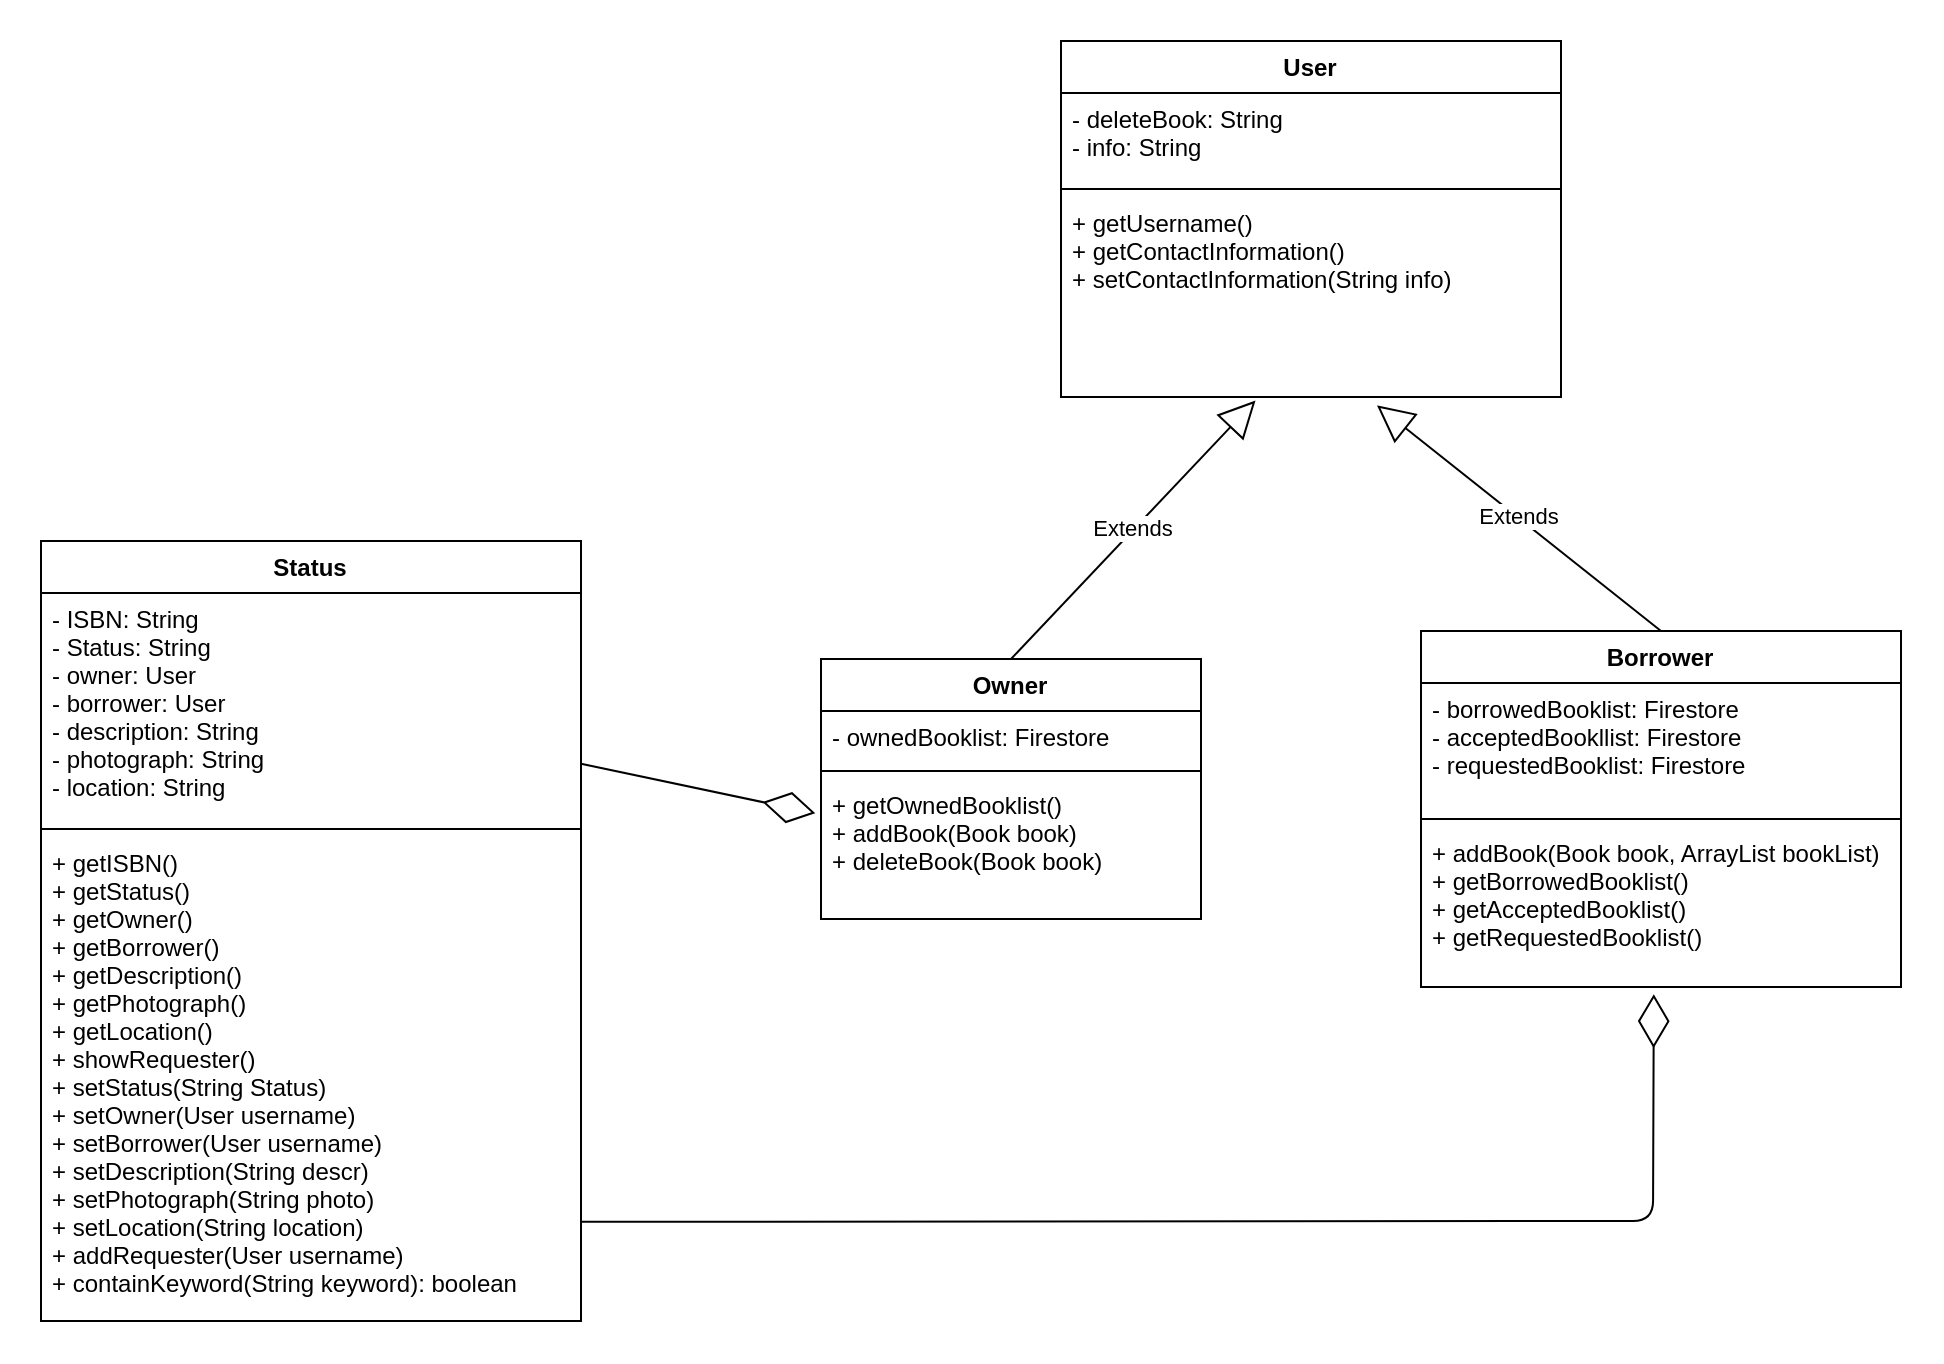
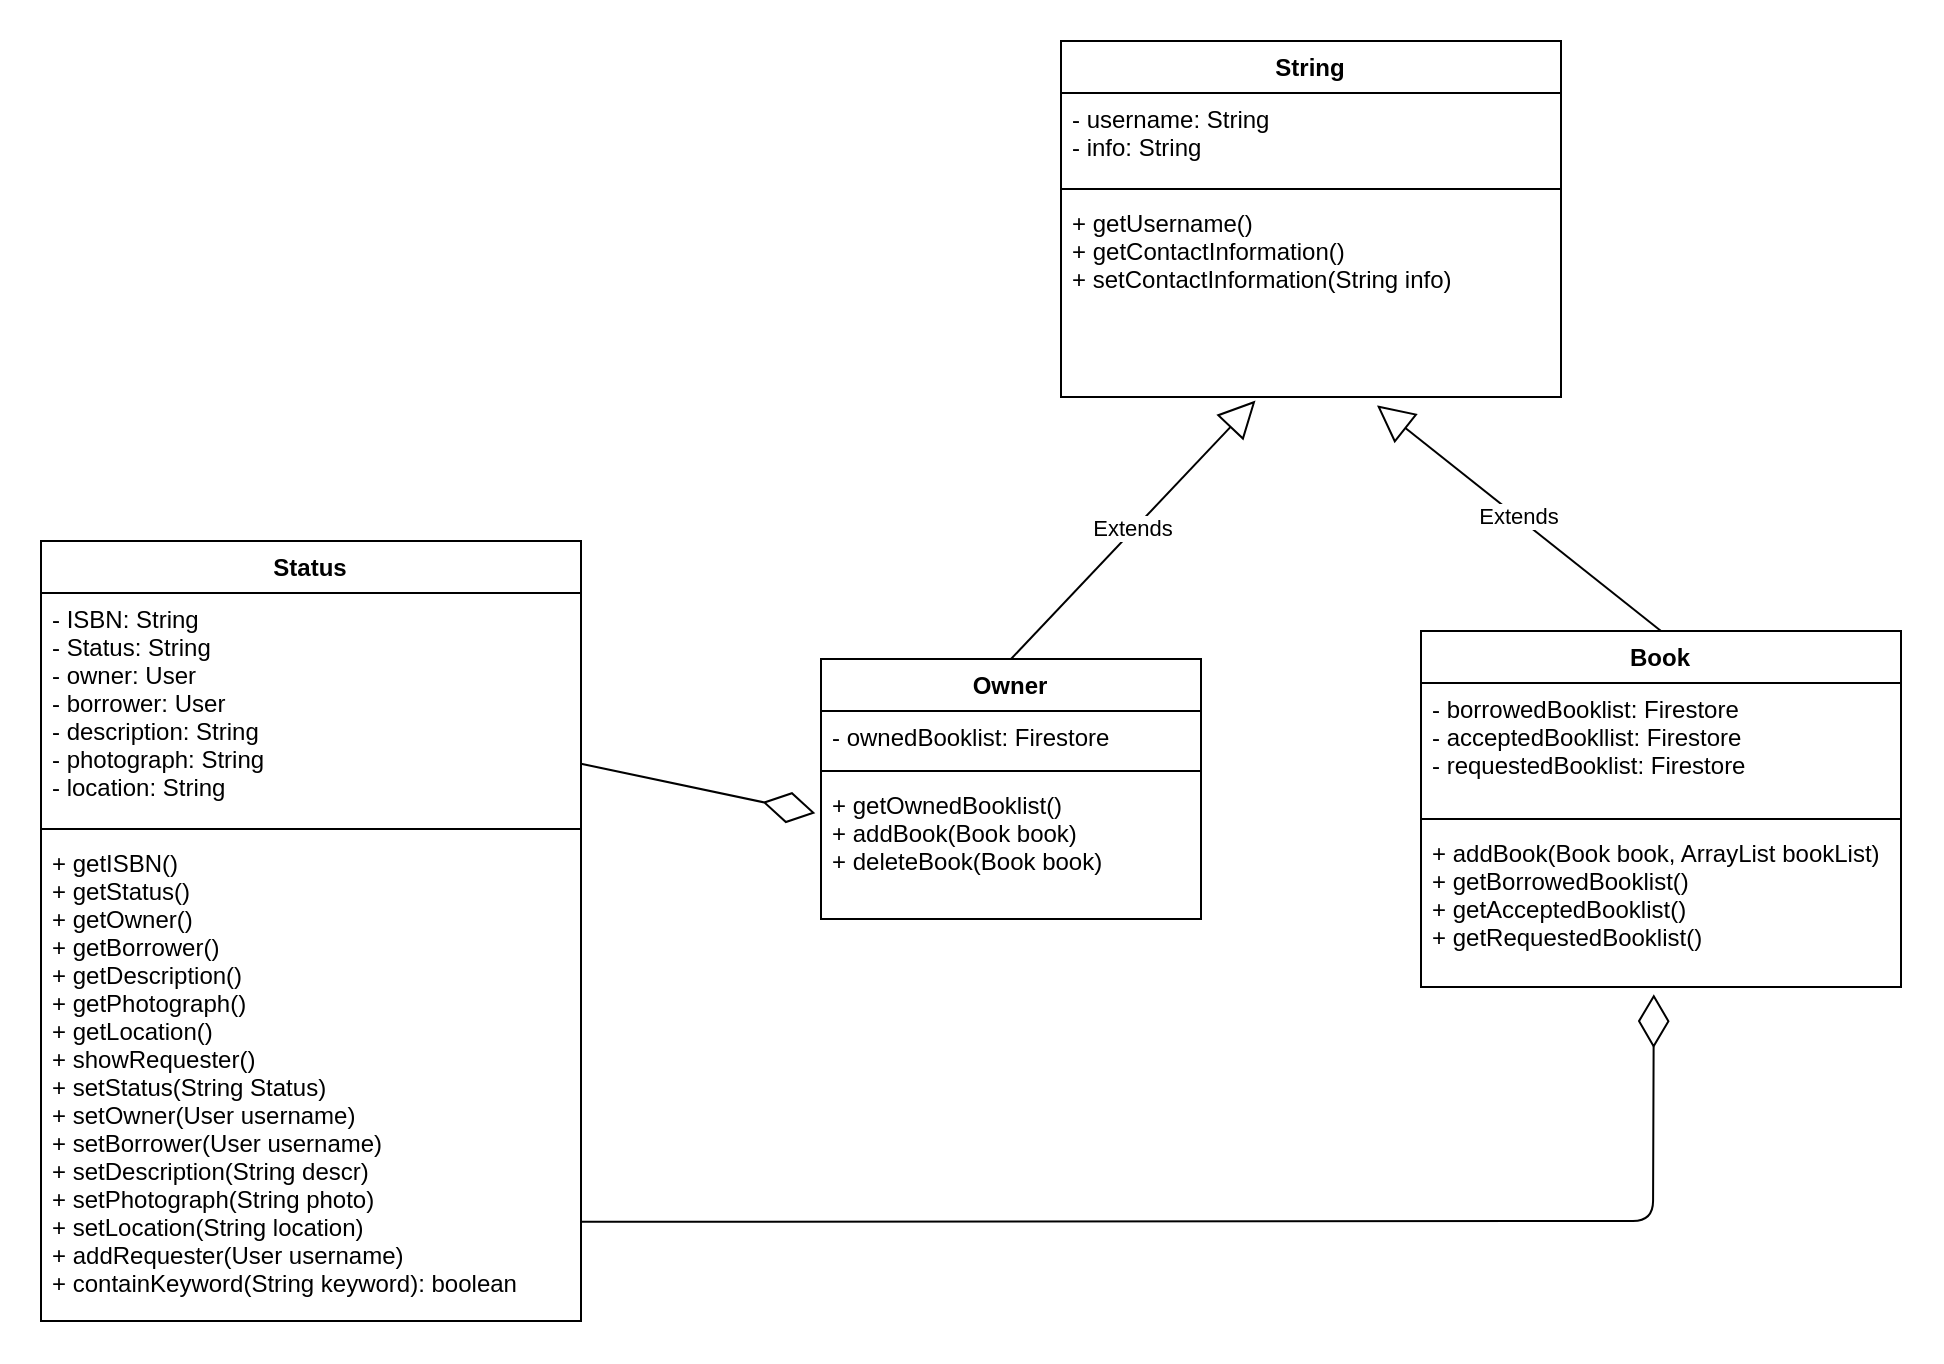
node "User": label "User" -> "String"
node "- deleteBook: String - info: String": label "- deleteBook: String - info: String" -> "- username: String - info: String"
node "Borrower": label "Borrower" -> "Book"
